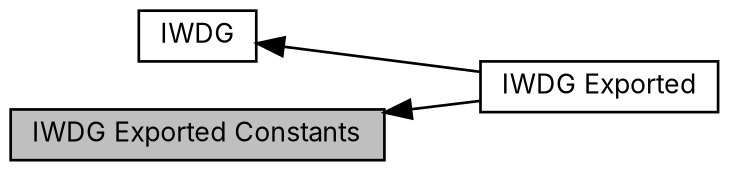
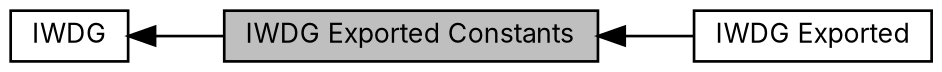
edge "IWDG Exported" -> "IWDG": now "IWDG Exported Constants" -> "IWDG"
